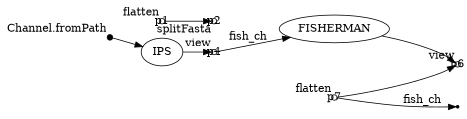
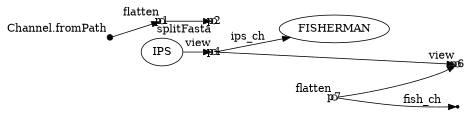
edge "p4 view" -> "FISHERMAN": label "fish_ch" -> "ips_ch"
edge "Channel.fromPath" -> "IPS": now "Channel.fromPath" -> "p1 flatten"
edge "FISHERMAN" -> "p6 view": now "p4 view" -> "p6 view"
